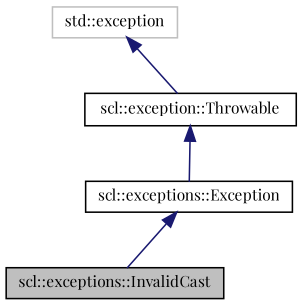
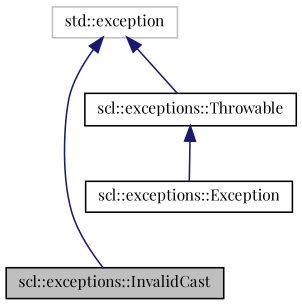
node "scl::exception::Throwable": label "scl::exception::Throwable" -> "scl::exceptions::Throwable"
edge "scl::exceptions::InvalidCast" -> "scl::exceptions::Exception": now "scl::exceptions::InvalidCast" -> "std::exception"
